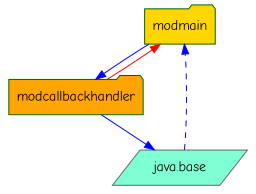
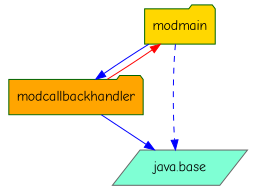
edge "java.base" -> "modmain": reversed
